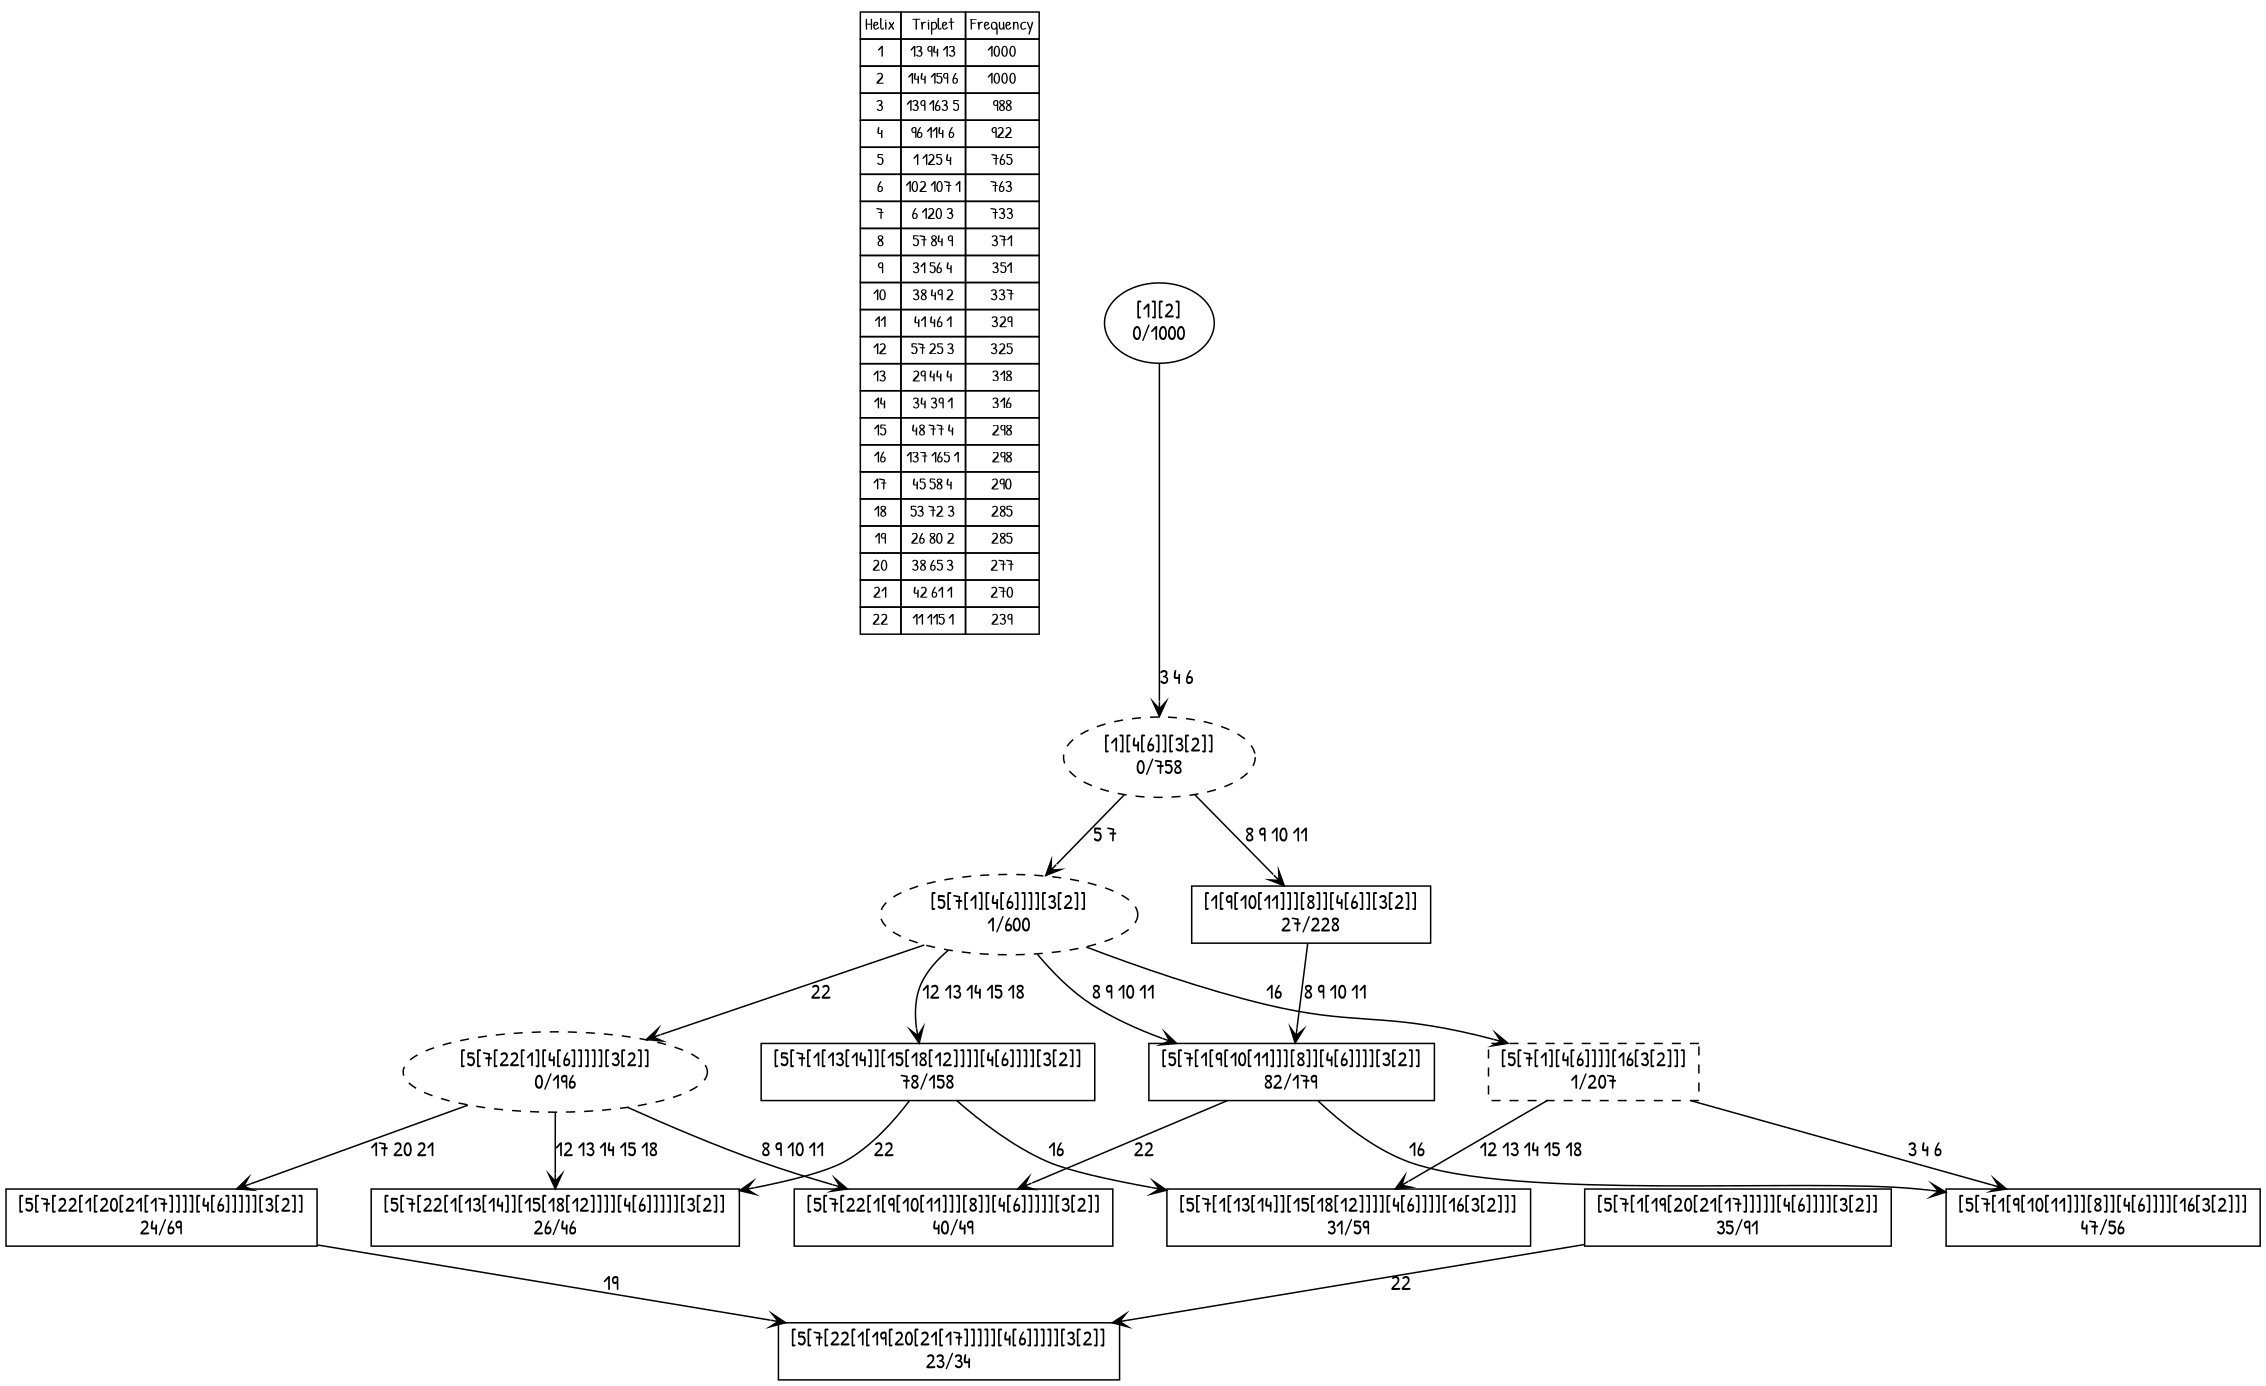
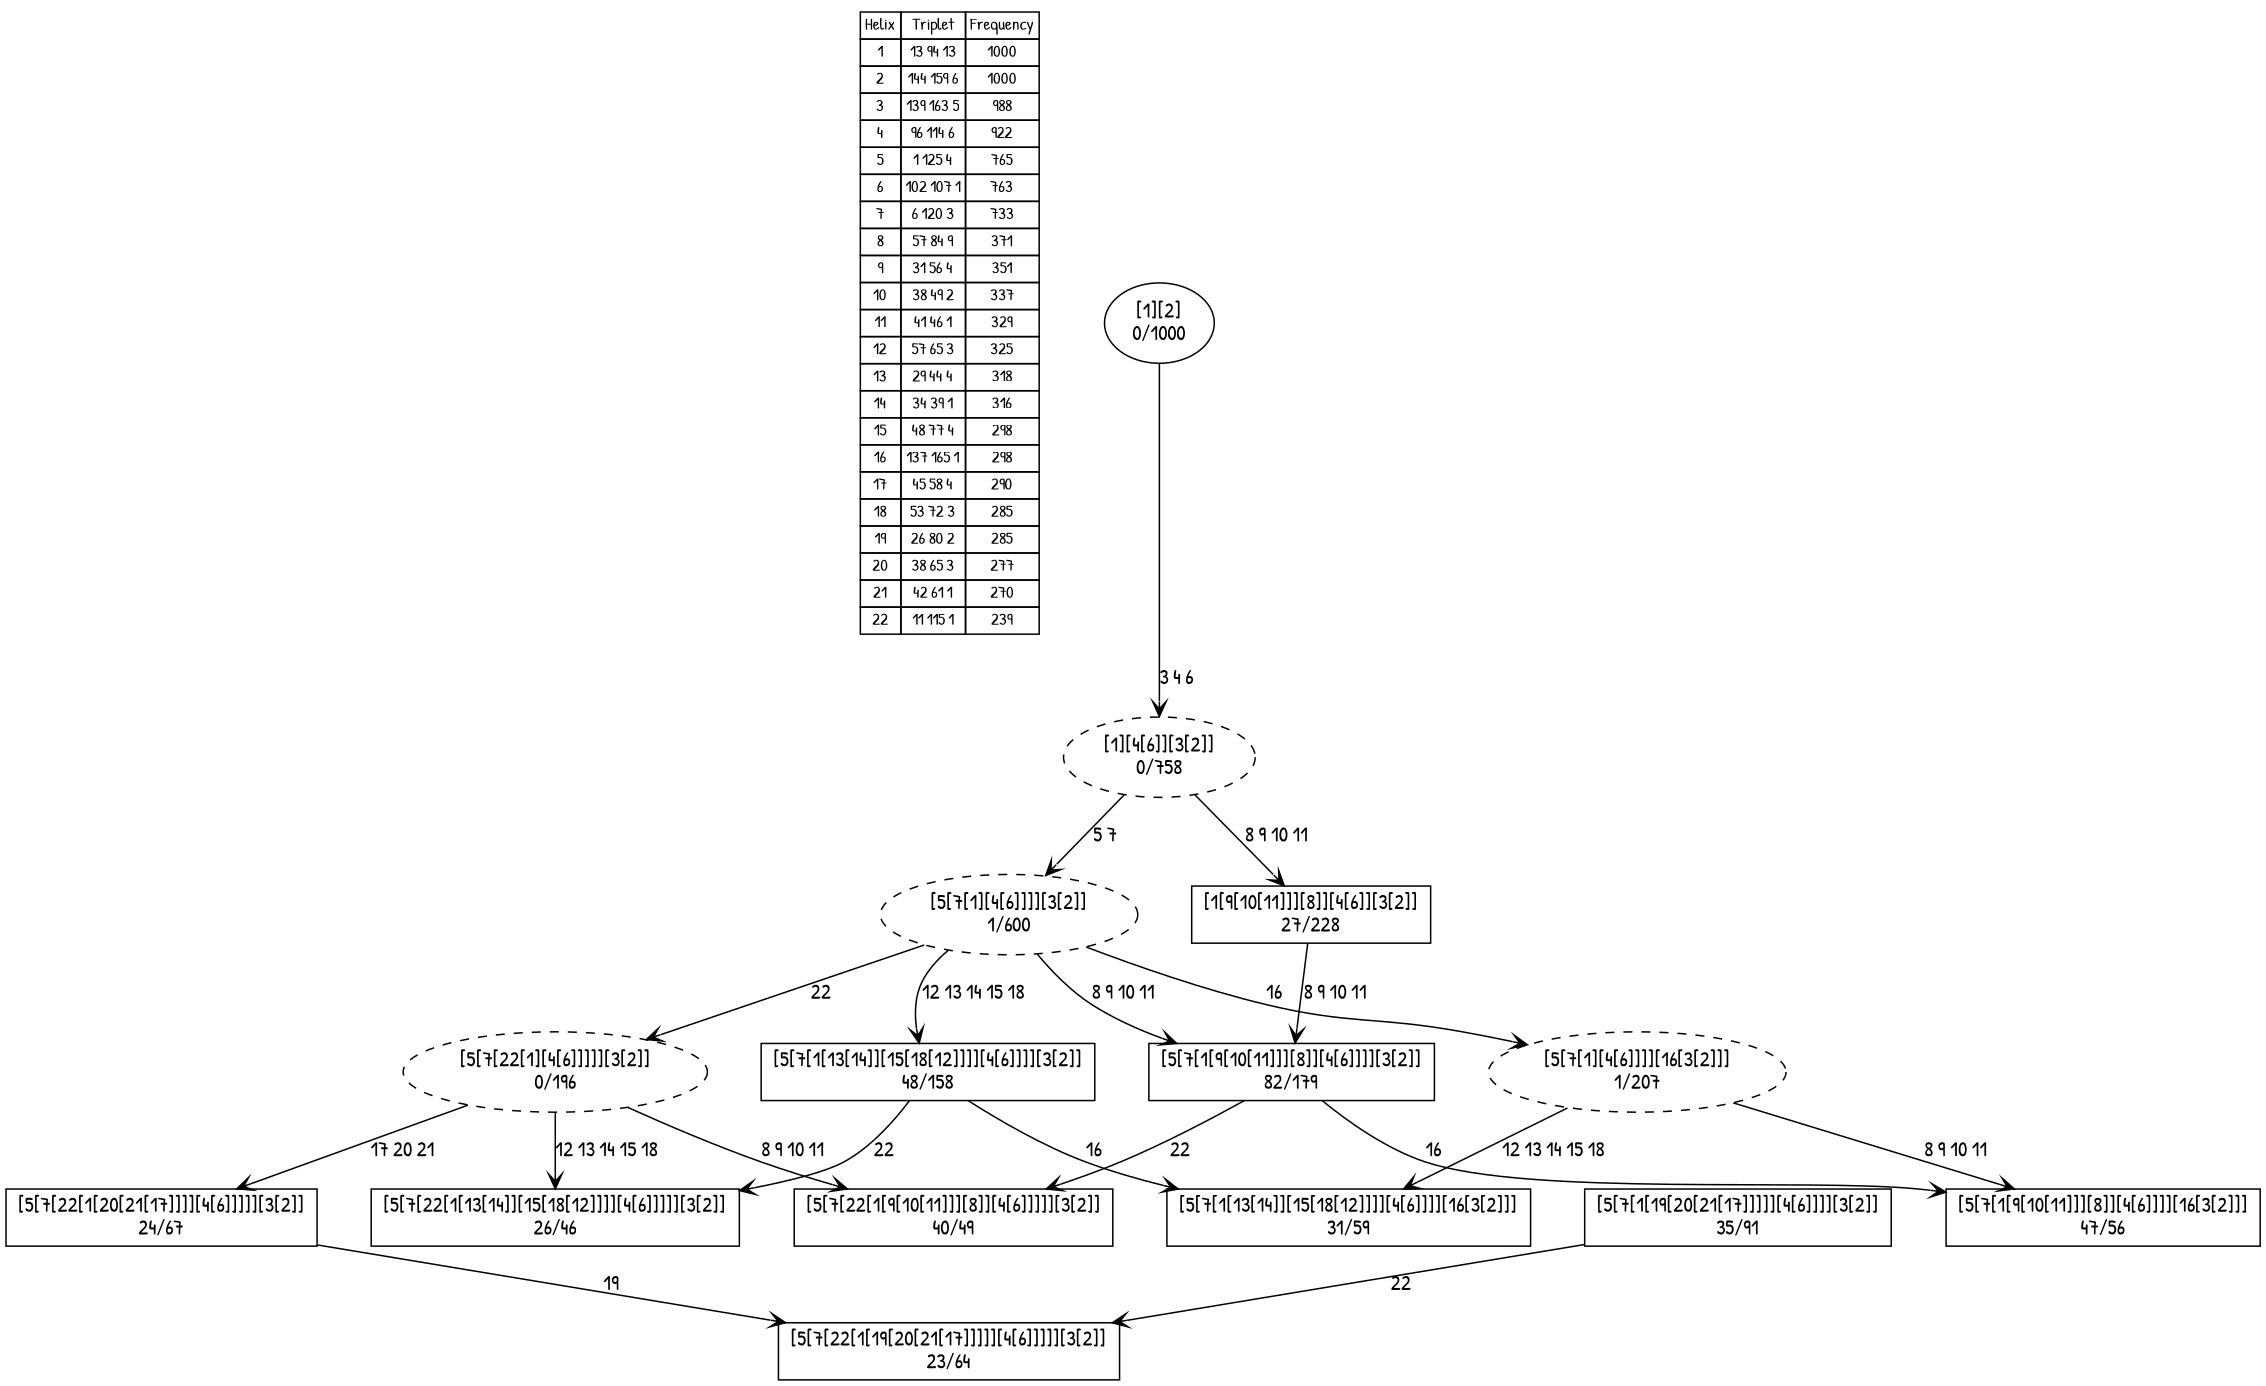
node "Helix": text "57 25 3" -> "57 65 3"
node "[5[7[1[13[14]][15[18[12]]]][4[6]]]][3[2]] 78/158": label "[5[7[1[13[14]][15[18[12]]]][4[6]]]][3[2]] 78/158" -> "[5[7[1[13[14]][15[18[12]]]][4[6]]]][3[2]] 48/158"
node "[5[7[1][4[6]]]][16[3[2]]] 1/207": shape box -> ellipse
edge "[5[7[1][4[6]]]][16[3[2]]] 1/207" -> "[5[7[1[9[10[11]]][8]][4[6]]]][16[3[2]]] 47/56": label "3 4 6 " -> "8 9 10 11 "
node "[5[7[22[1[20[21[17]]]][4[6]]]]][3[2]] 24/69": label "[5[7[22[1[20[21[17]]]][4[6]]]]][3[2]] 24/69" -> "[5[7[22[1[20[21[17]]]][4[6]]]]][3[2]] 24/67"
node "[5[7[22[1[19[20[21[17]]]]][4[6]]]]][3[2]] 23/34": label "[5[7[22[1[19[20[21[17]]]]][4[6]]]]][3[2]] 23/34" -> "[5[7[22[1[19[20[21[17]]]]][4[6]]]]][3[2]] 23/64"
